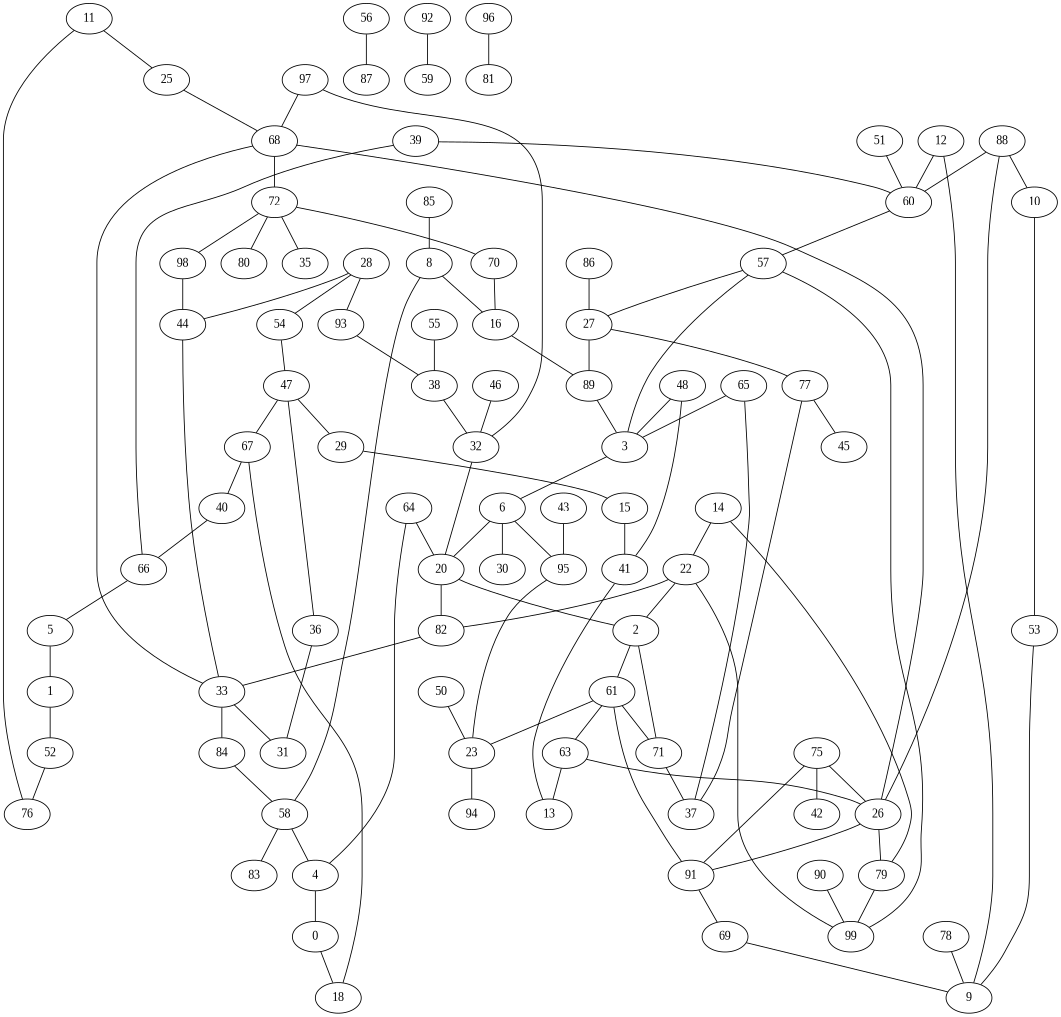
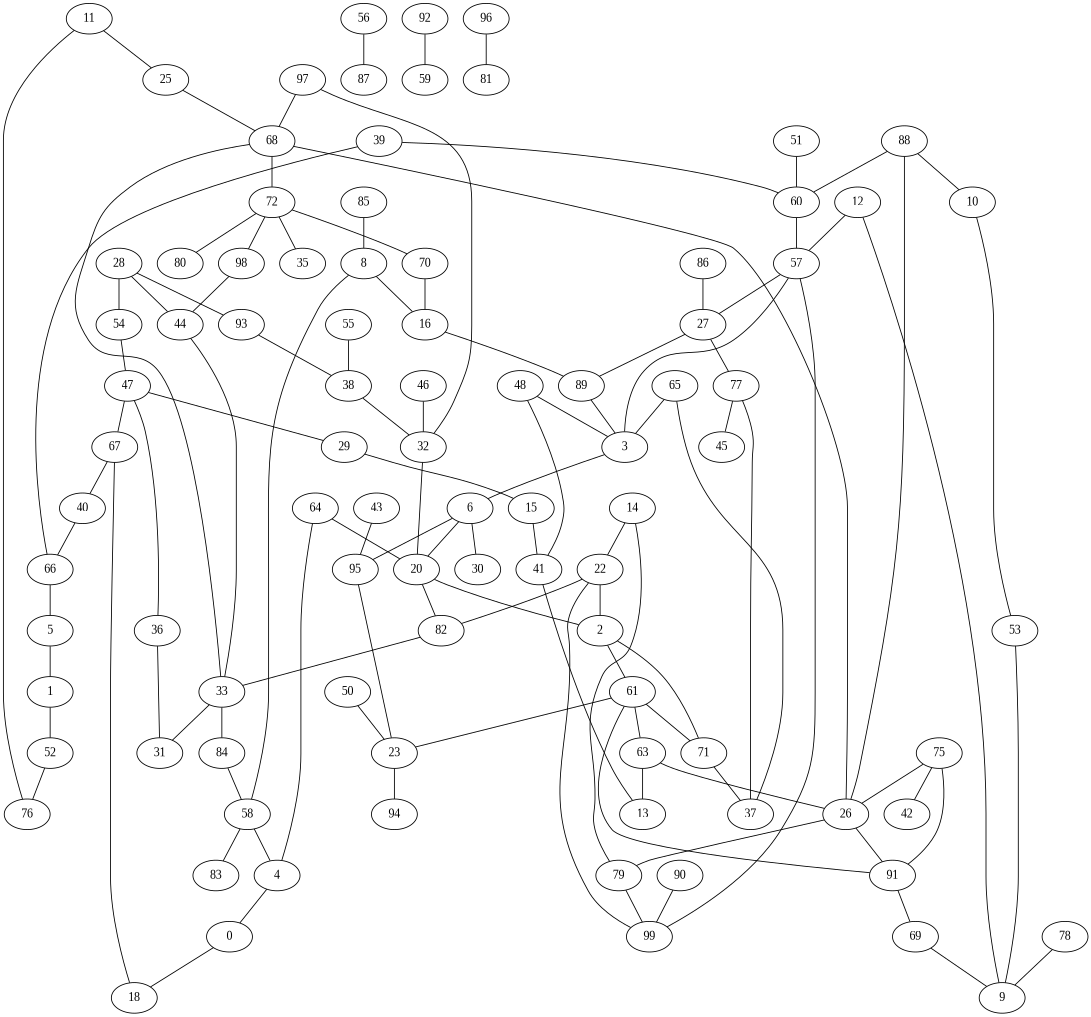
edge "12" -- "60": now "12" -- "57"
